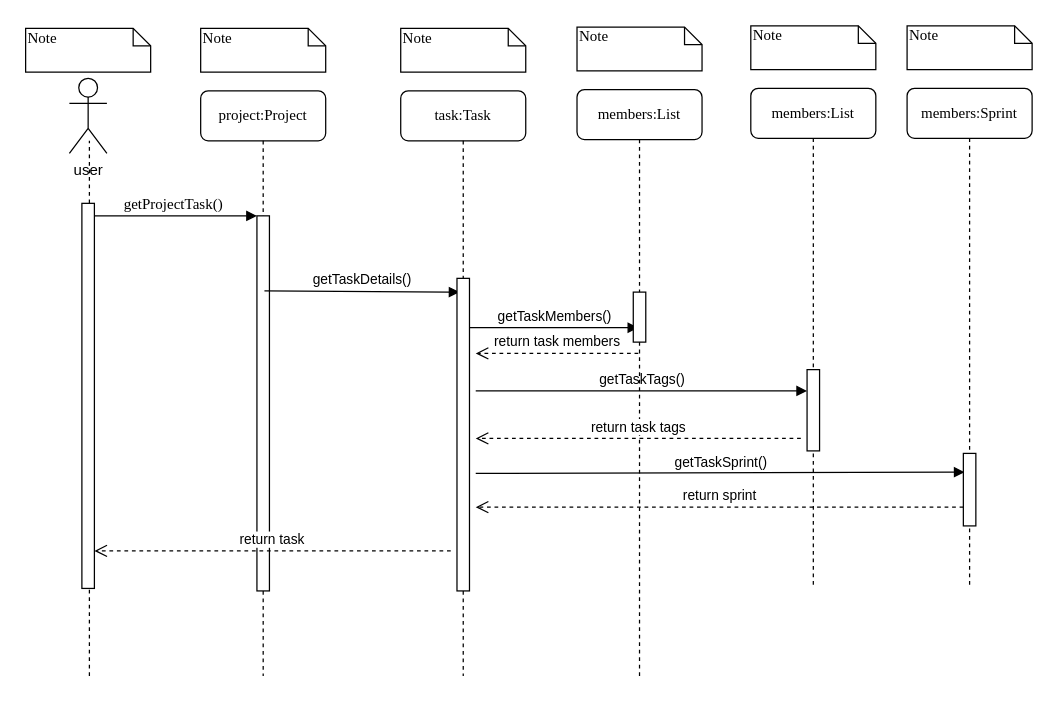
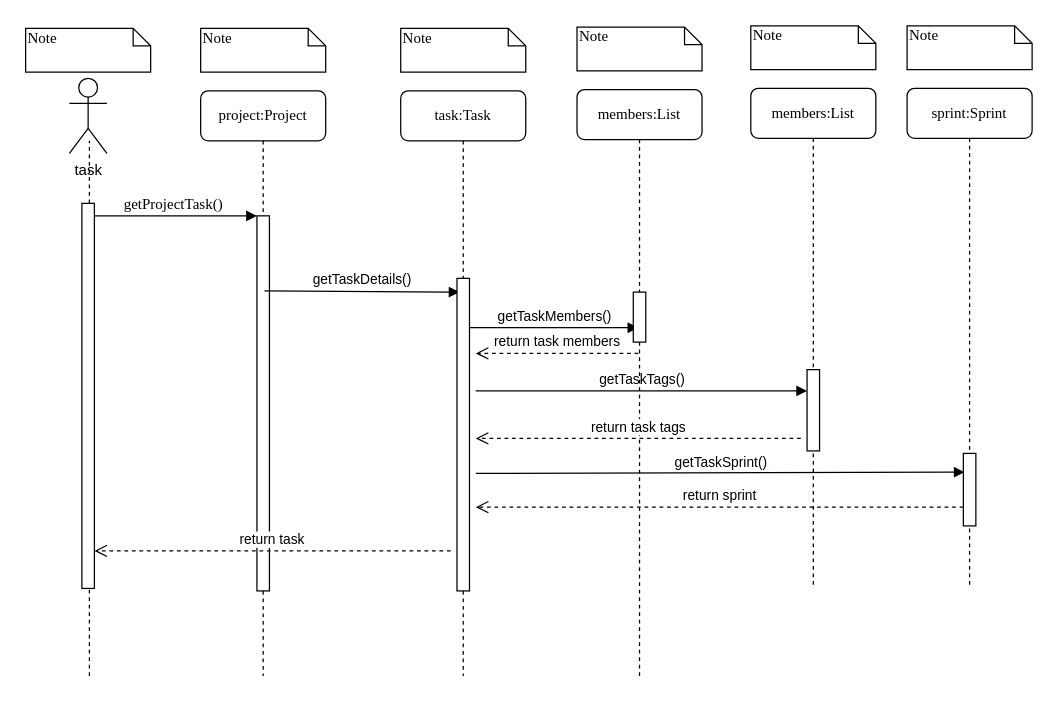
node "members:Sprint": label "members:Sprint" -> "sprint:Sprint"
node "user": label "user" -> "task"
